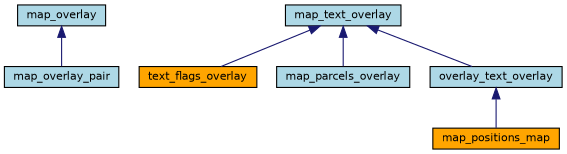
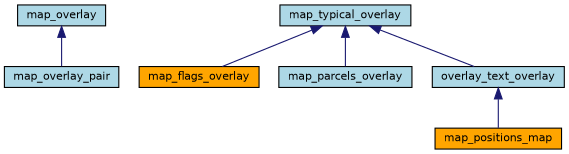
node "map_text_overlay": label "map_text_overlay" -> "map_typical_overlay"
node "text_flags_overlay": label "text_flags_overlay" -> "map_flags_overlay"
